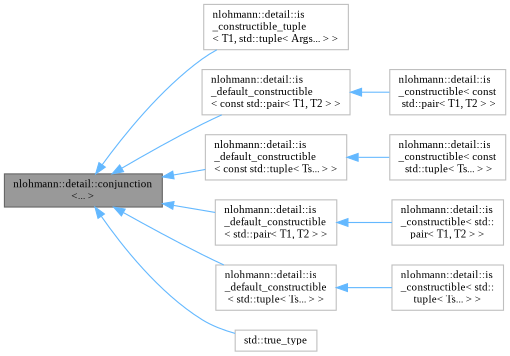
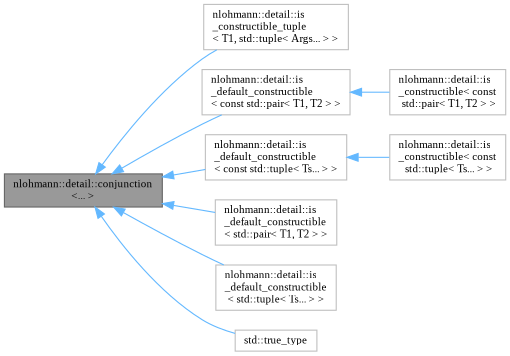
node "nlohmann::detail::is _constructible< std:: pair< T1, T2 > >": removed
node "nlohmann::detail::is _constructible< std:: tuple< Ts... > >": removed
